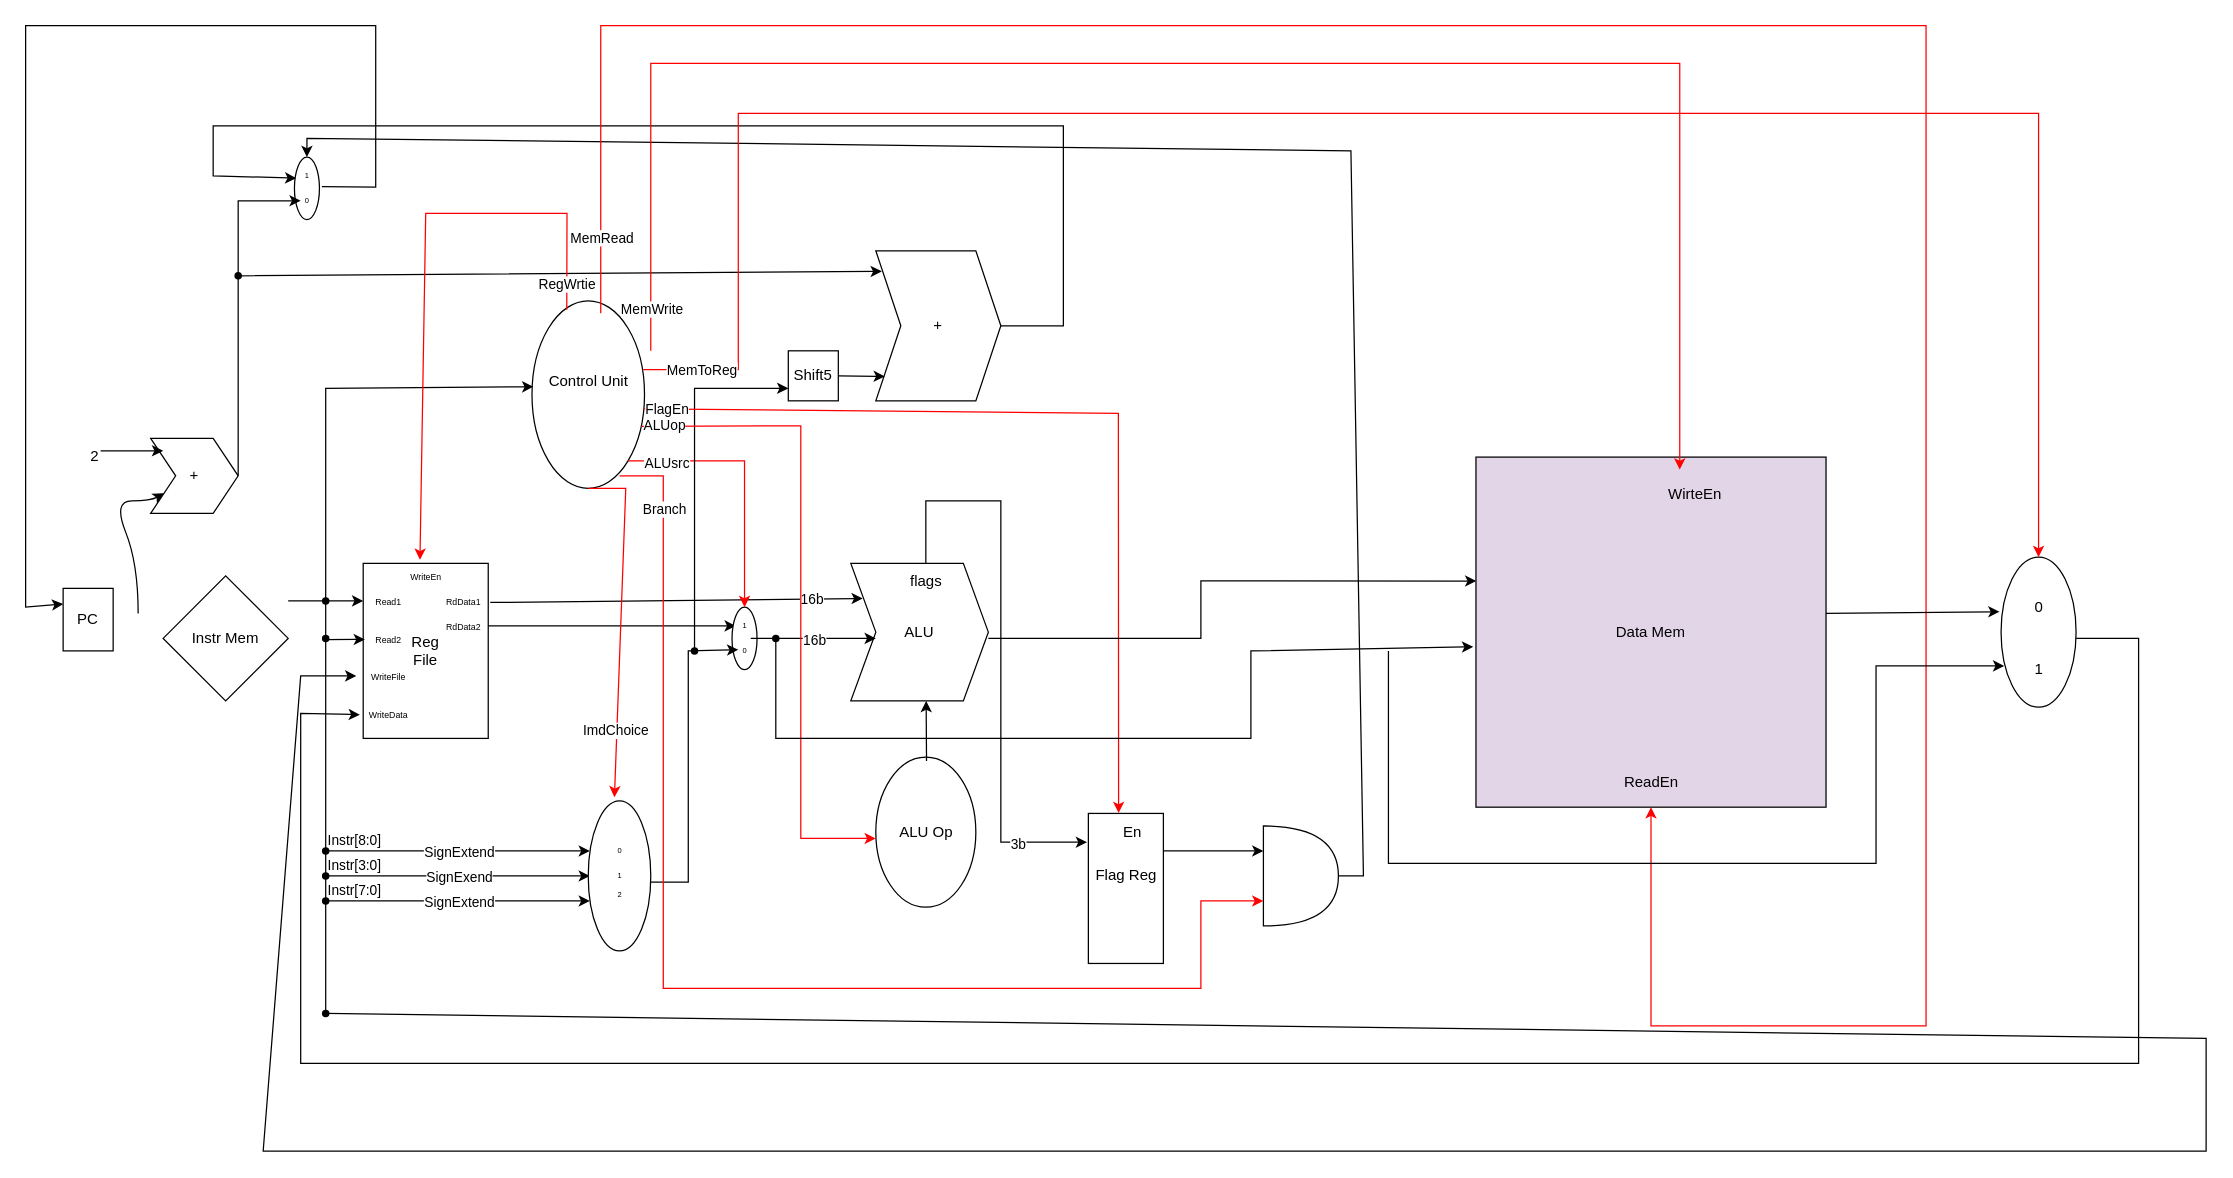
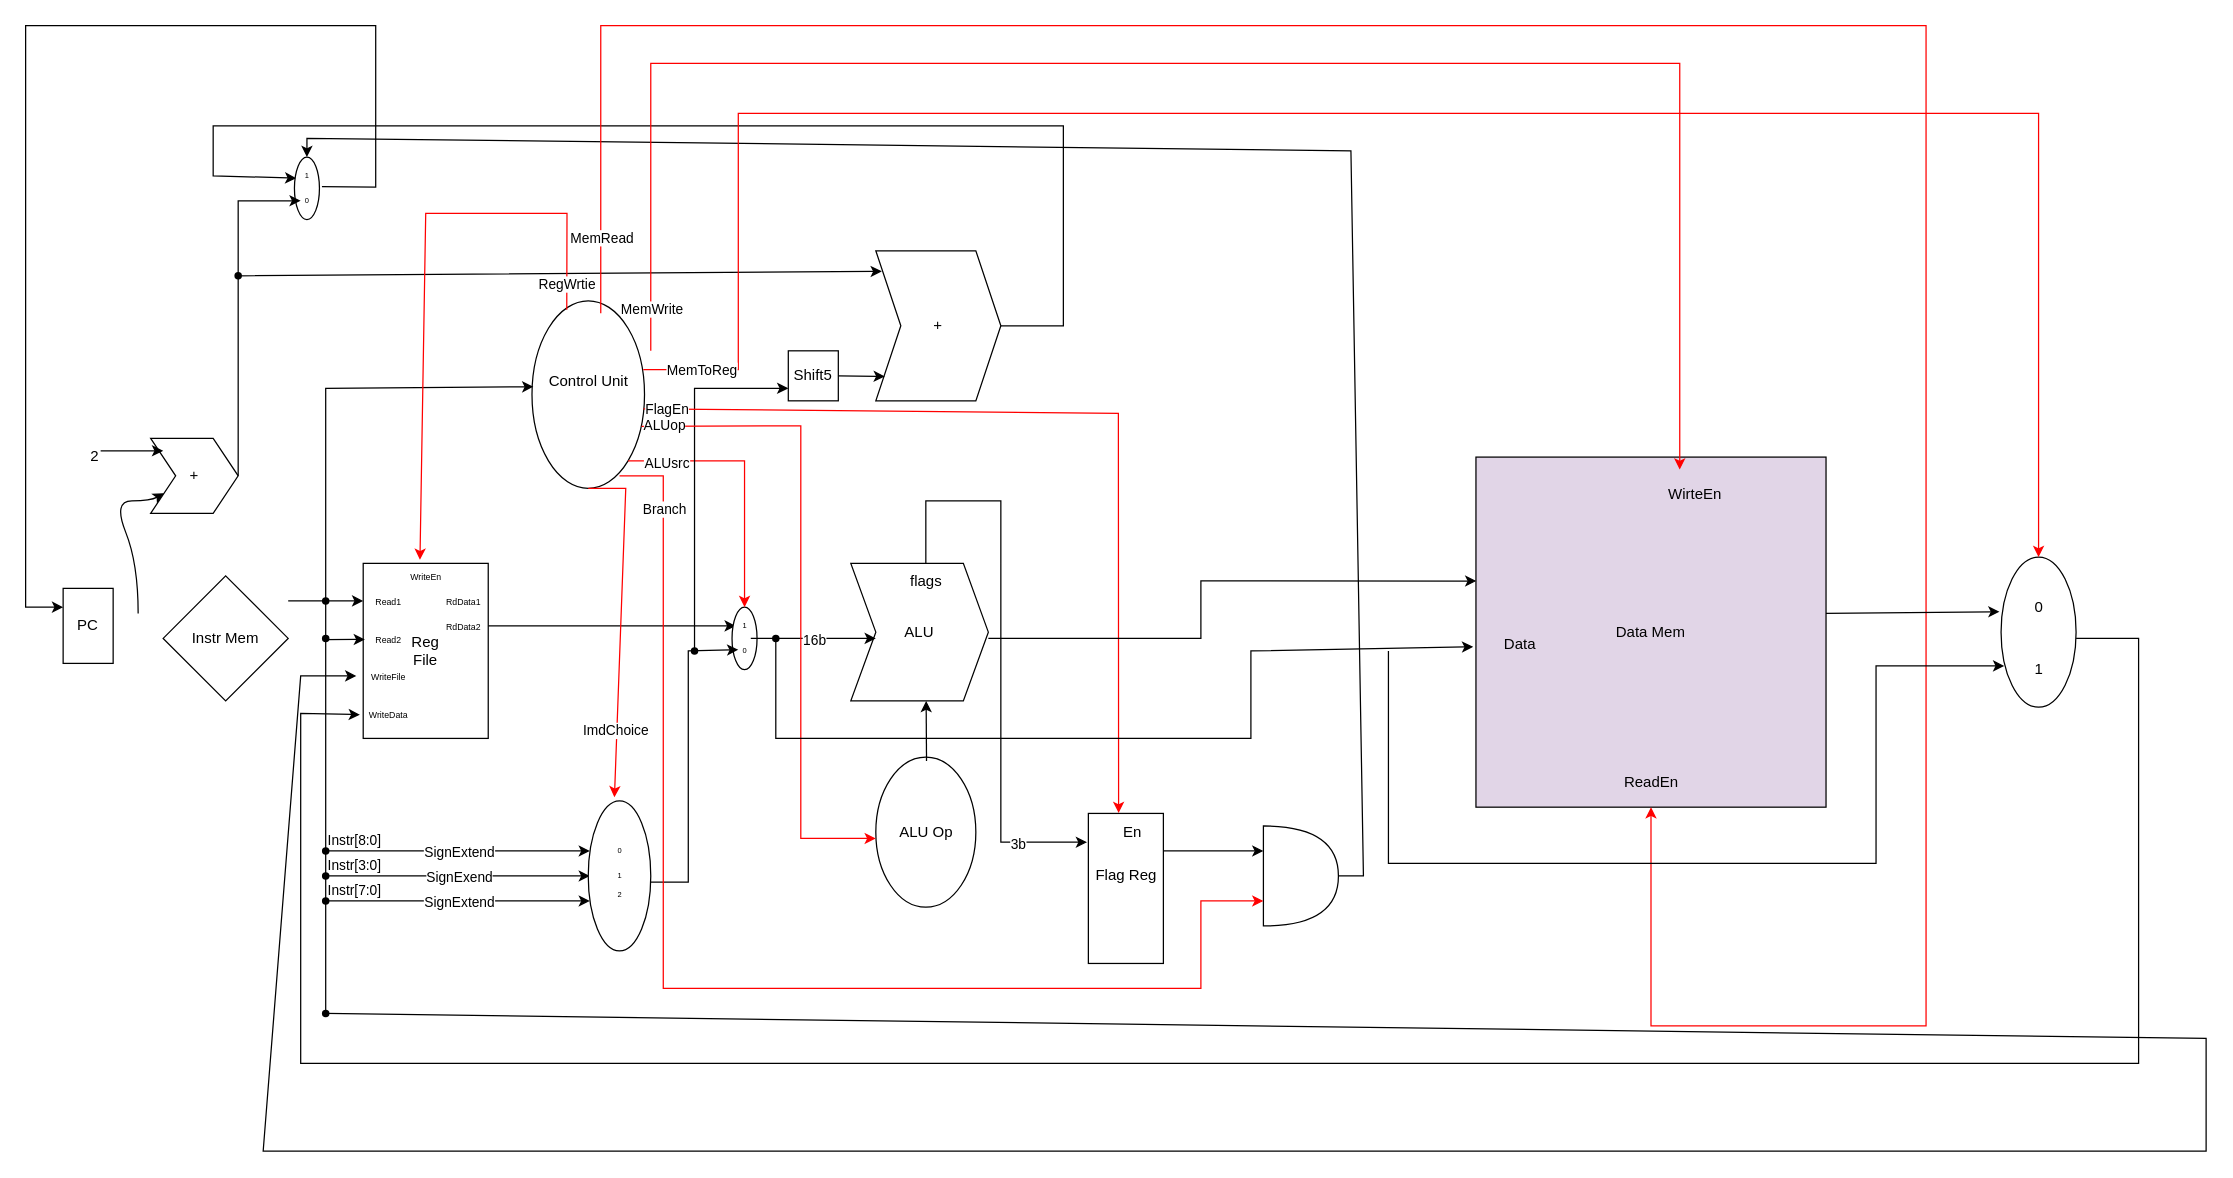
edge "RdData1" -> "ALU": removed, label "16b"
node "PC": size 50x63 -> 50x75
node "Data": added
